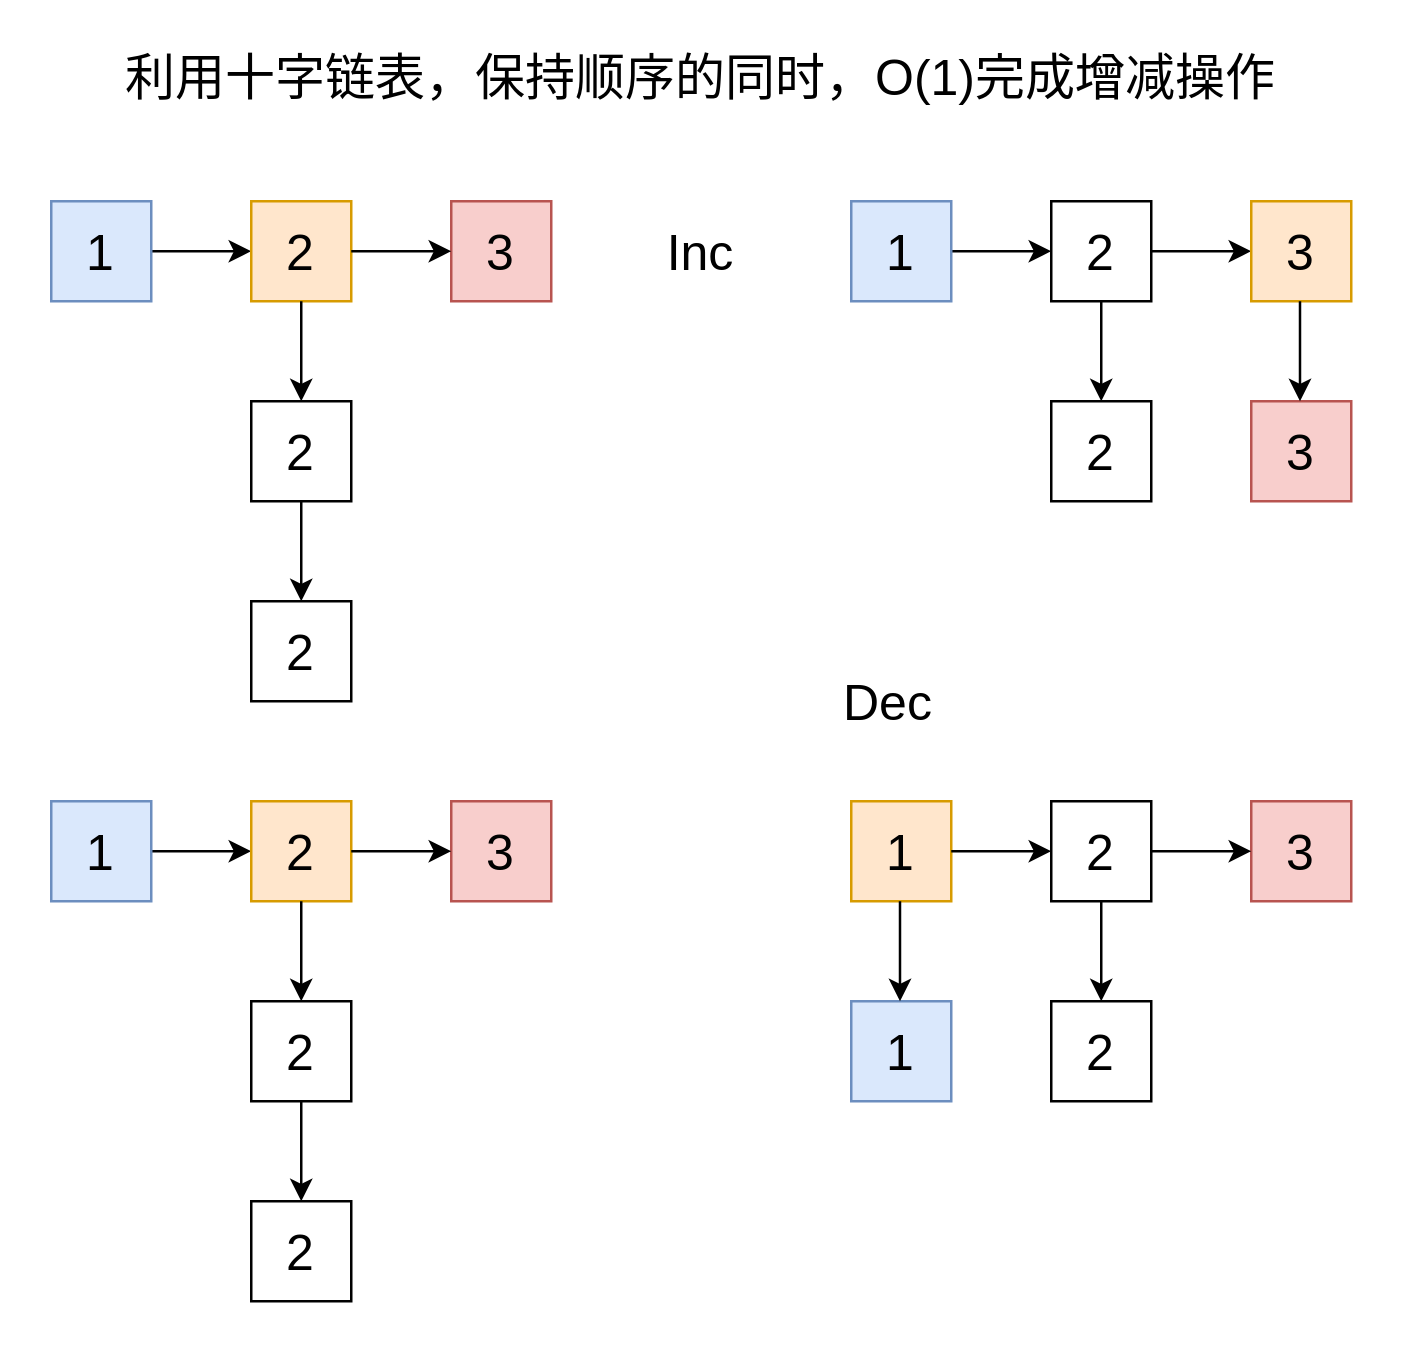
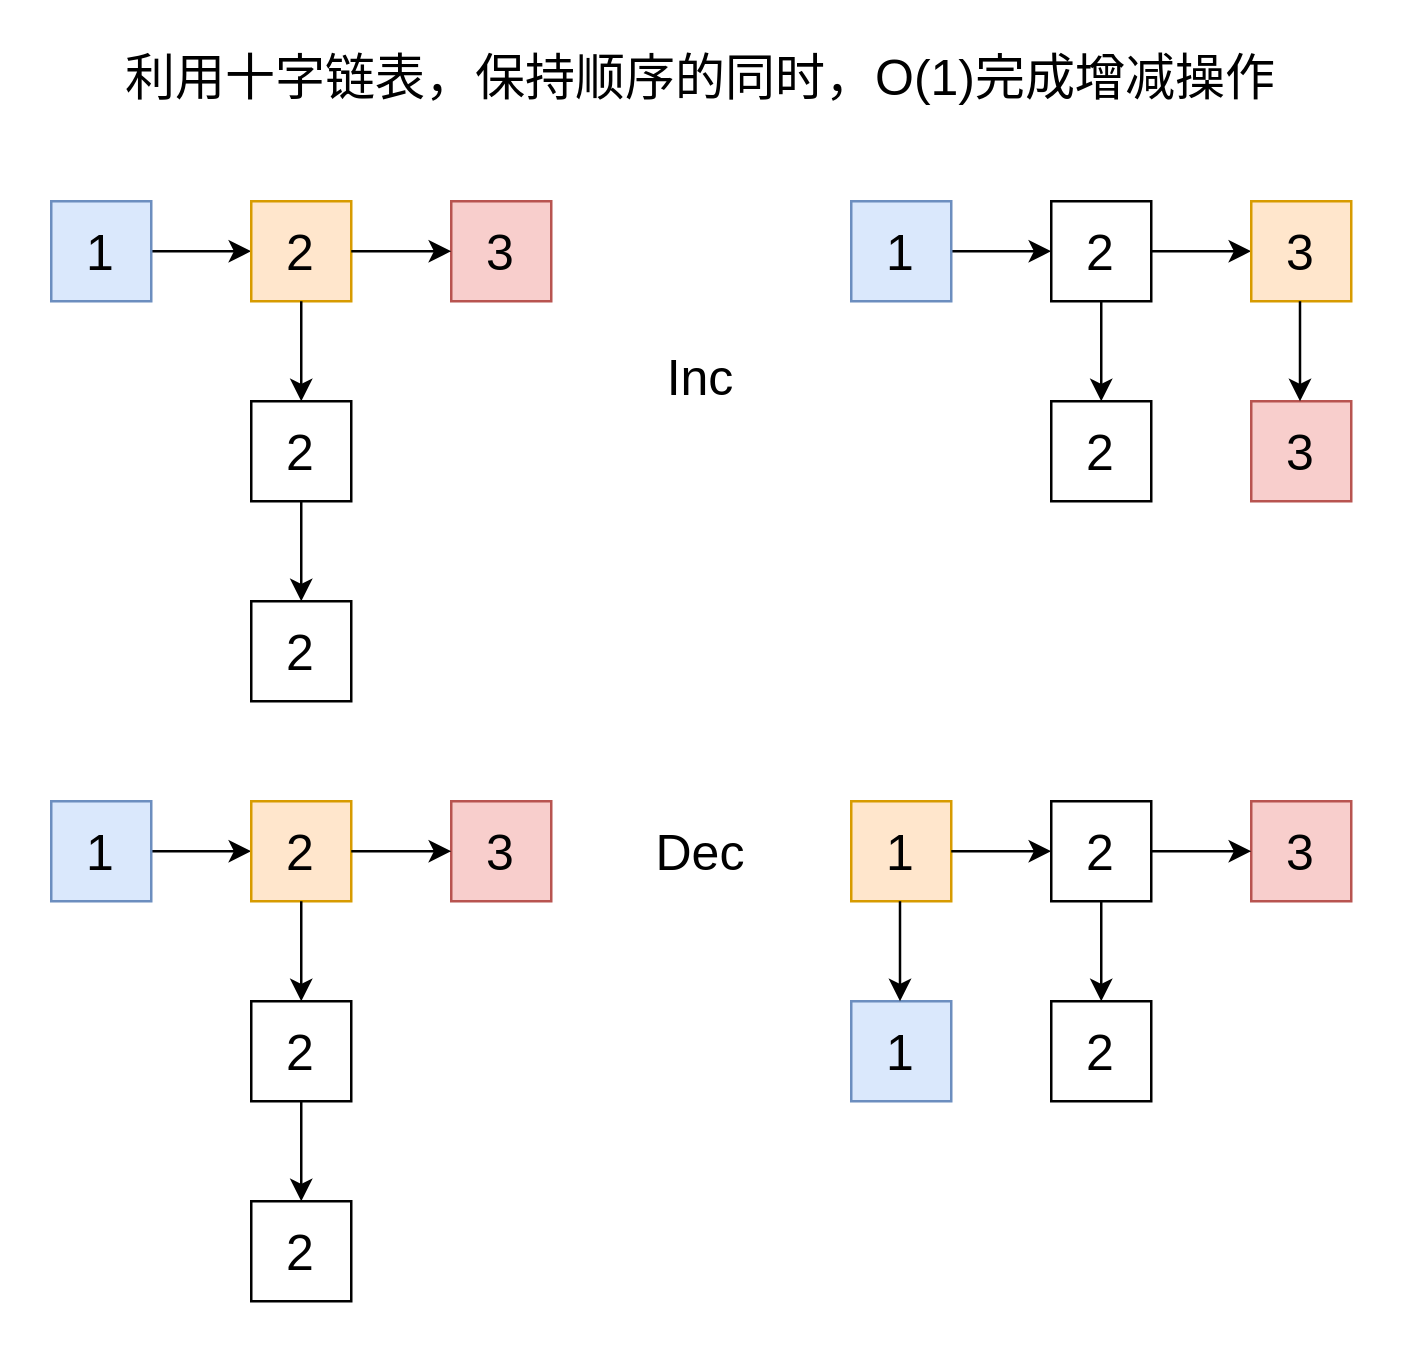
node "Inc": moved (701, 251) -> (701, 376)
node "Dec": moved (889, 701) -> (701, 851)
